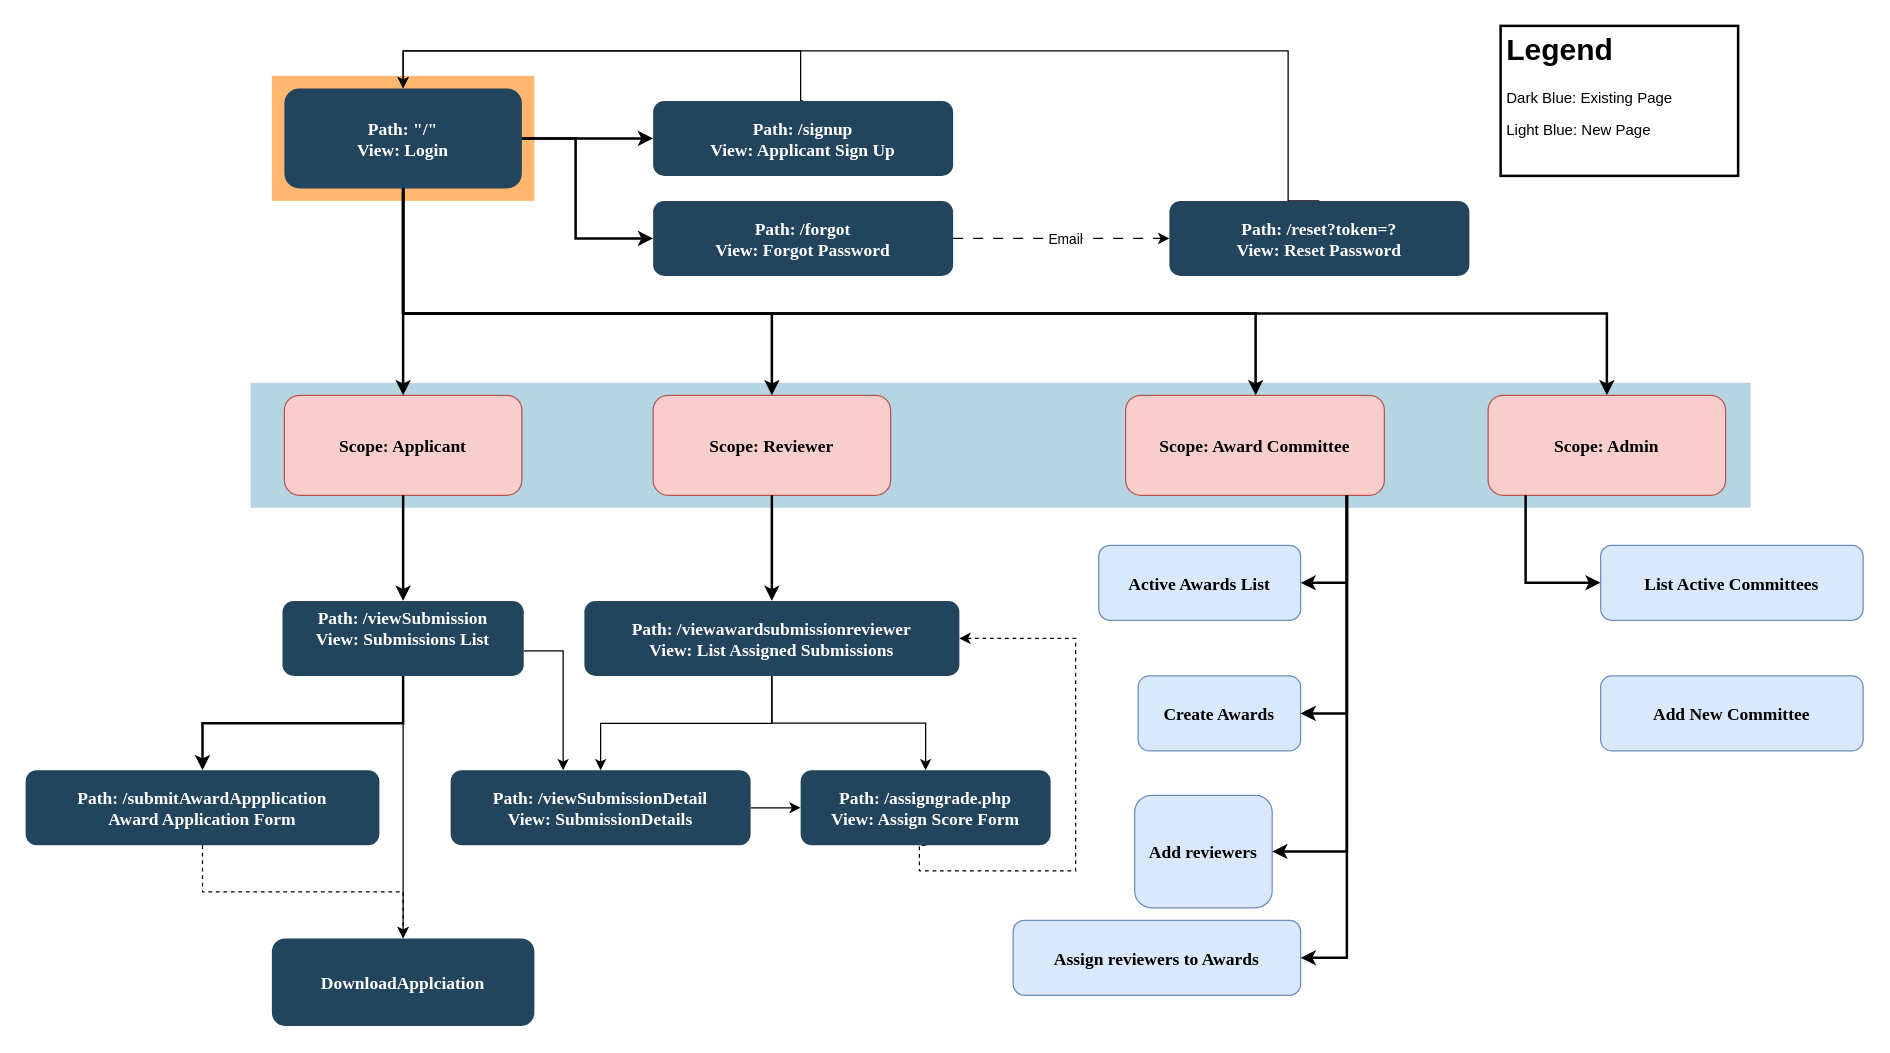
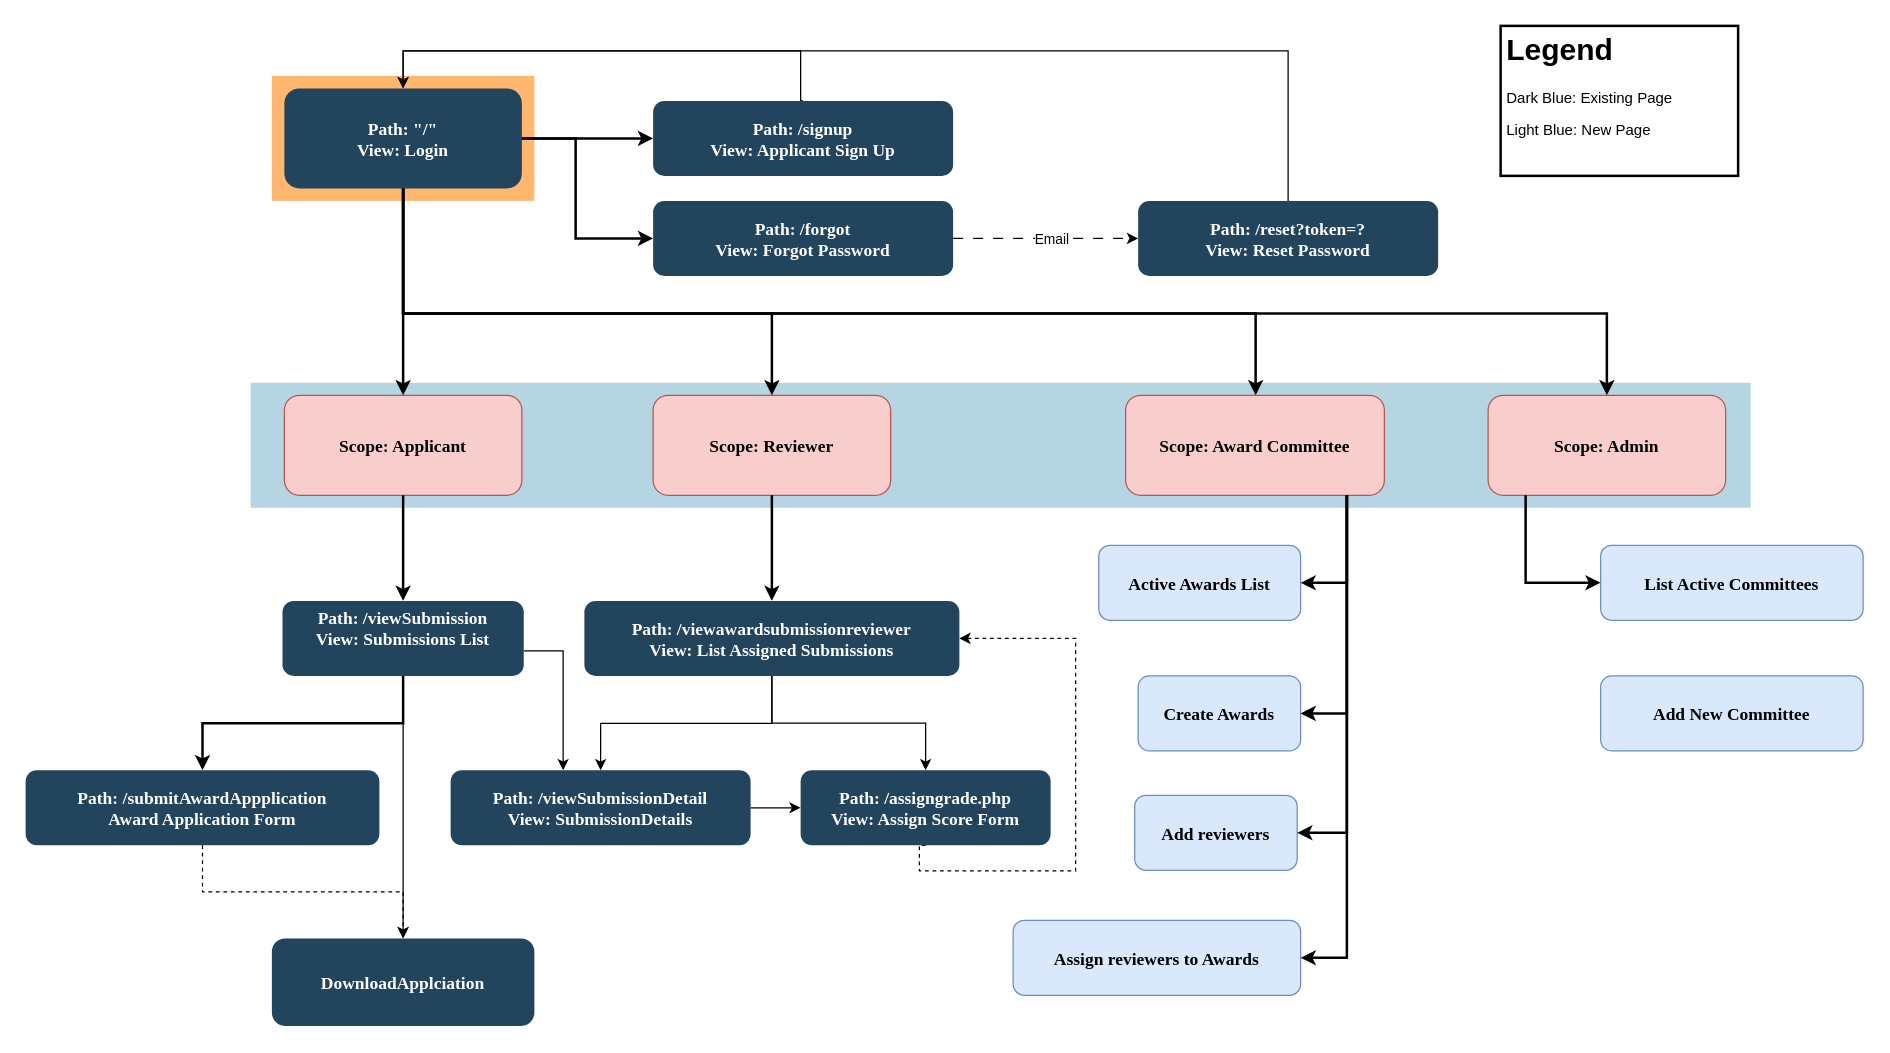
node "Path: /reset?token=? View: Reset Password": moved (1319, 238) -> (1288, 238)
node "Add reviewers": size 138x113 -> 163x75
